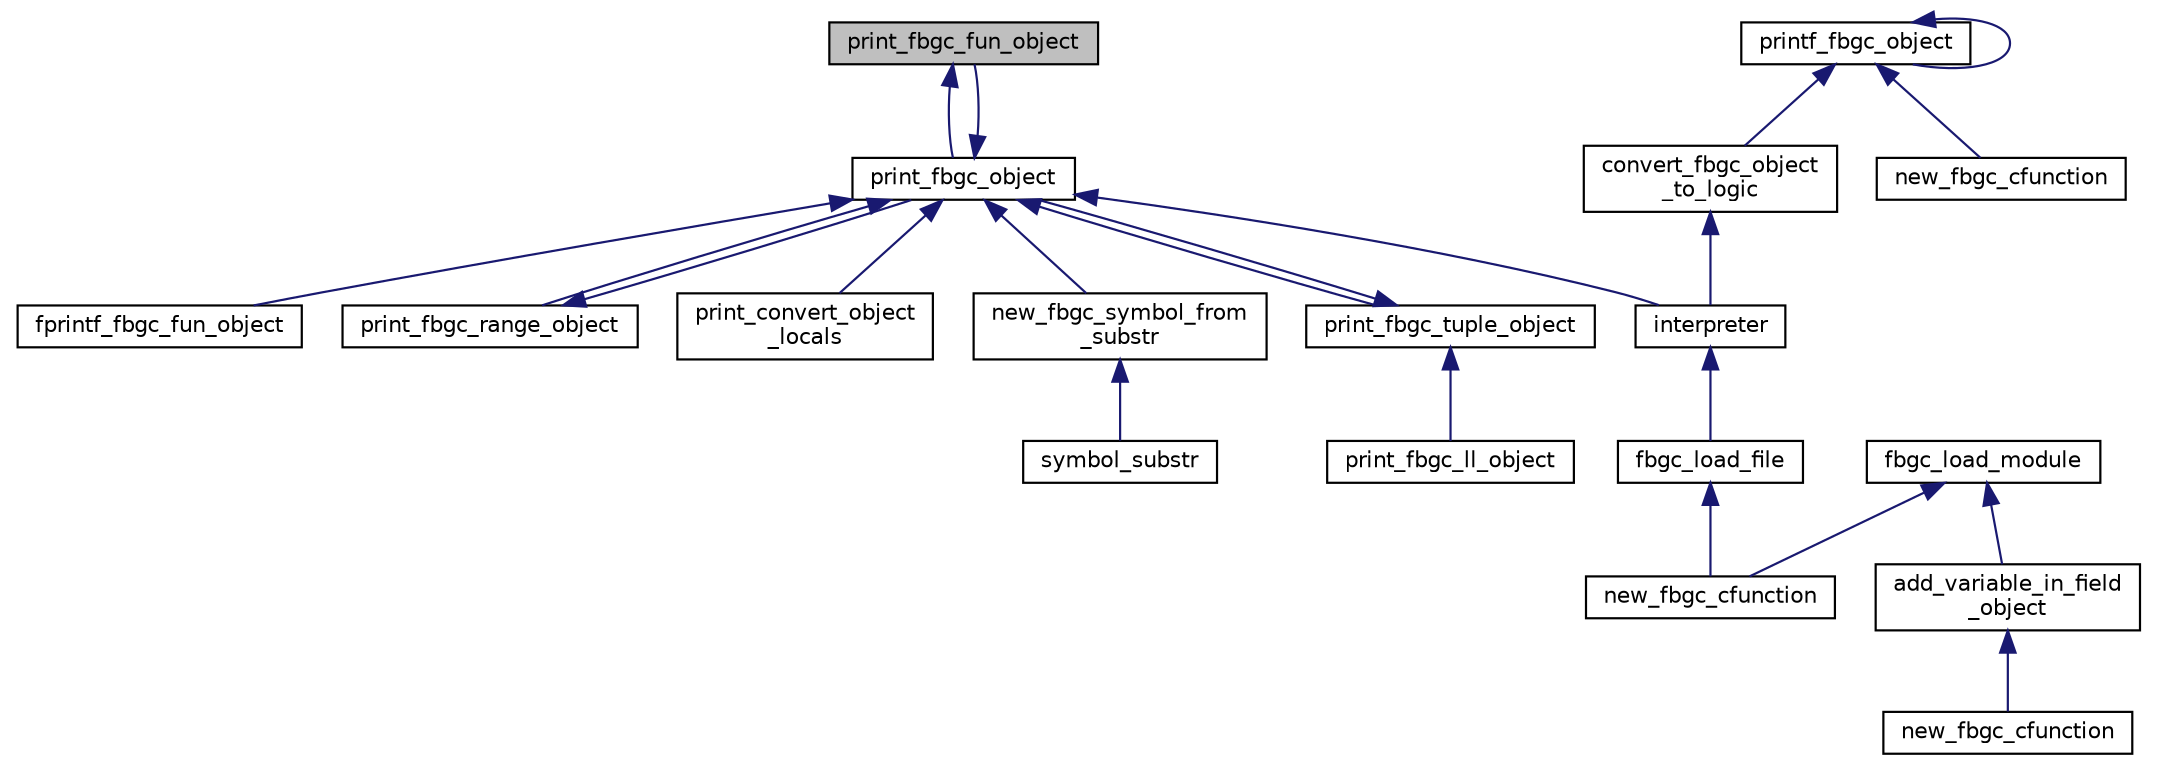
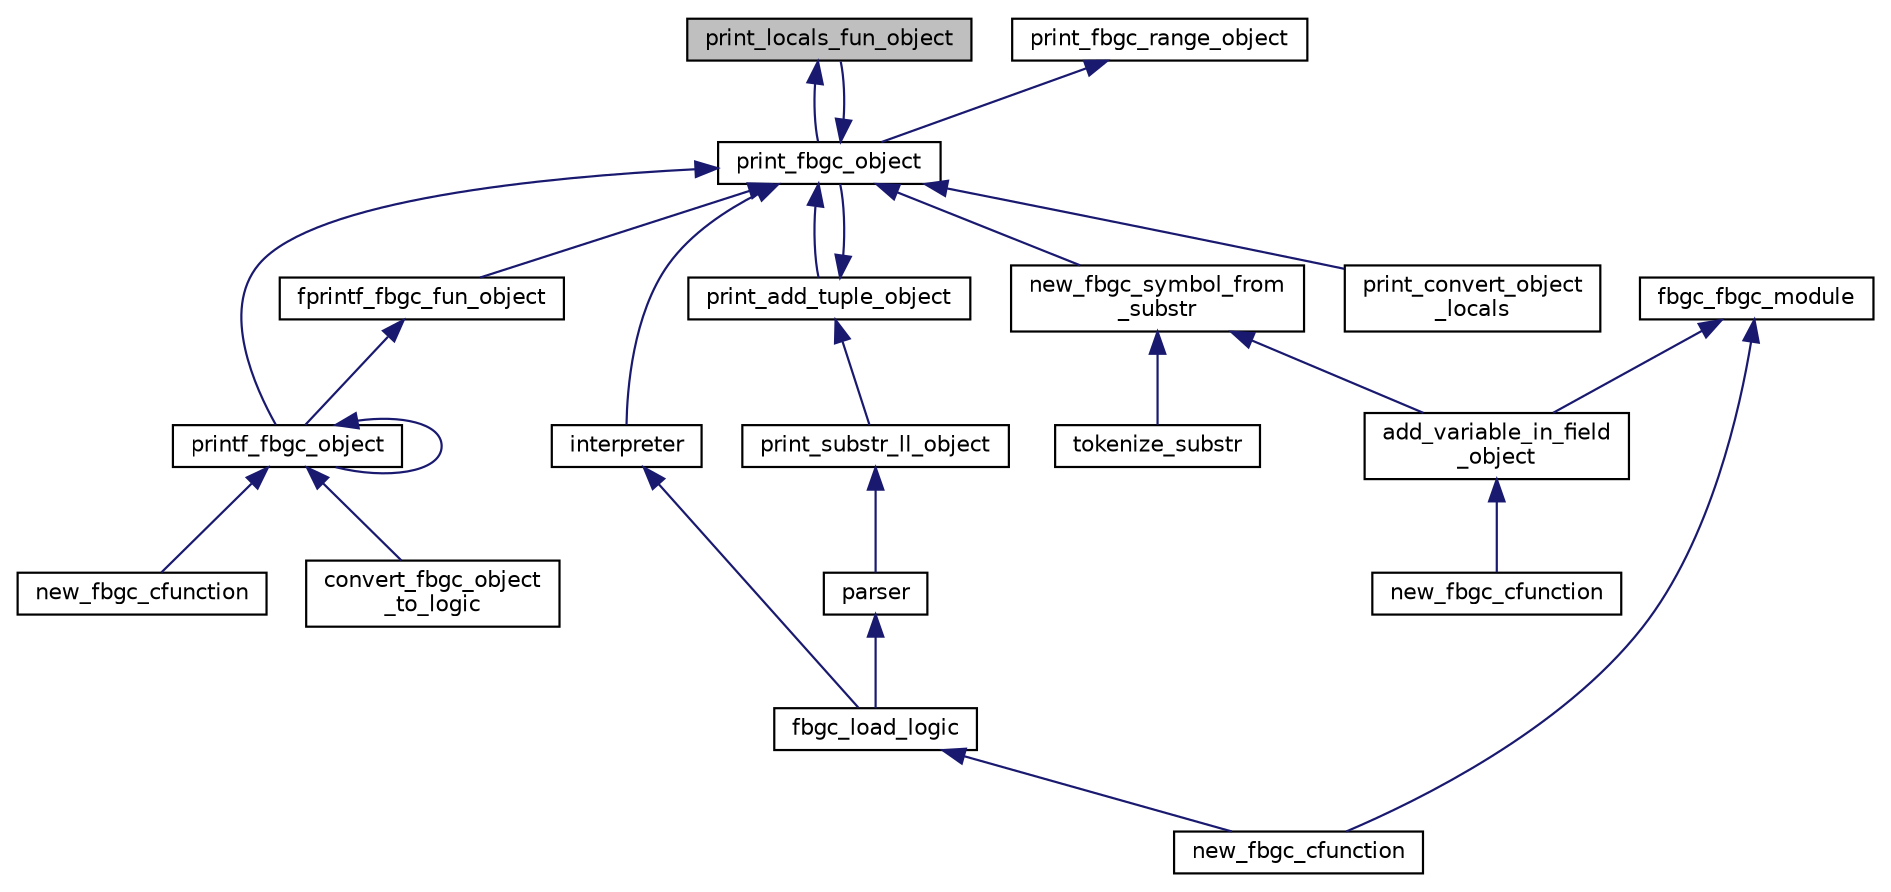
node "print_fbgc_fun_object": label "print_fbgc_fun_object" -> "print_locals_fun_object"
edge "print_fbgc_range_object" -> "print_fbgc_object": now "printf_fbgc_object" -> "print_fbgc_object"
edge "interpreter" -> "convert_fbgc_object _to_logic": removed
node "print_fbgc_tuple_object": label "print_fbgc_tuple_object" -> "print_add_tuple_object"
edge "add_variable_in_field _object" -> "new_fbgc_symbol_from _substr": added
edge "printf_fbgc_object" -> "fprintf_fbgc_fun_object": added
node "symbol_substr": label "symbol_substr" -> "tokenize_substr"
node "print_fbgc_ll_object": label "print_fbgc_ll_object" -> "print_substr_ll_object"
node "fbgc_load_file": label "fbgc_load_file" -> "fbgc_load_logic"
node "fbgc_load_module": label "fbgc_load_module" -> "fbgc_fbgc_module"
node "parser": added
